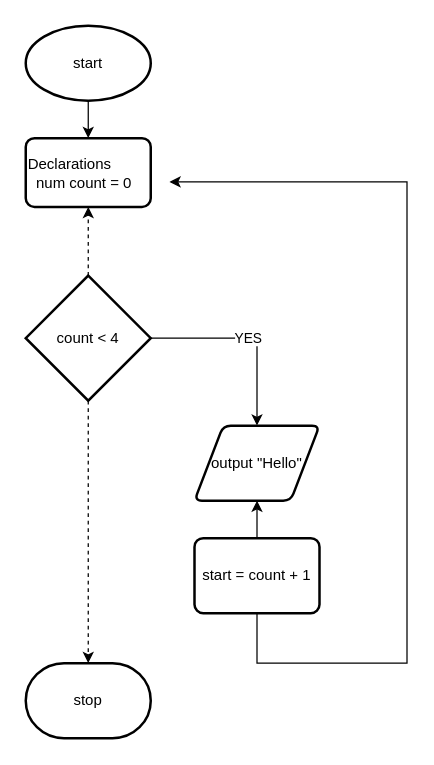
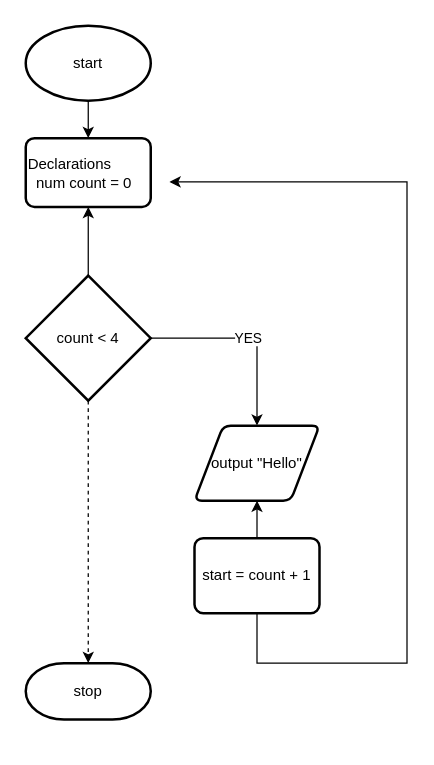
edge "count < 4" -> "Declarations num count = 0": style dashed -> solid
node "stop": size 125x75 -> 125x56
